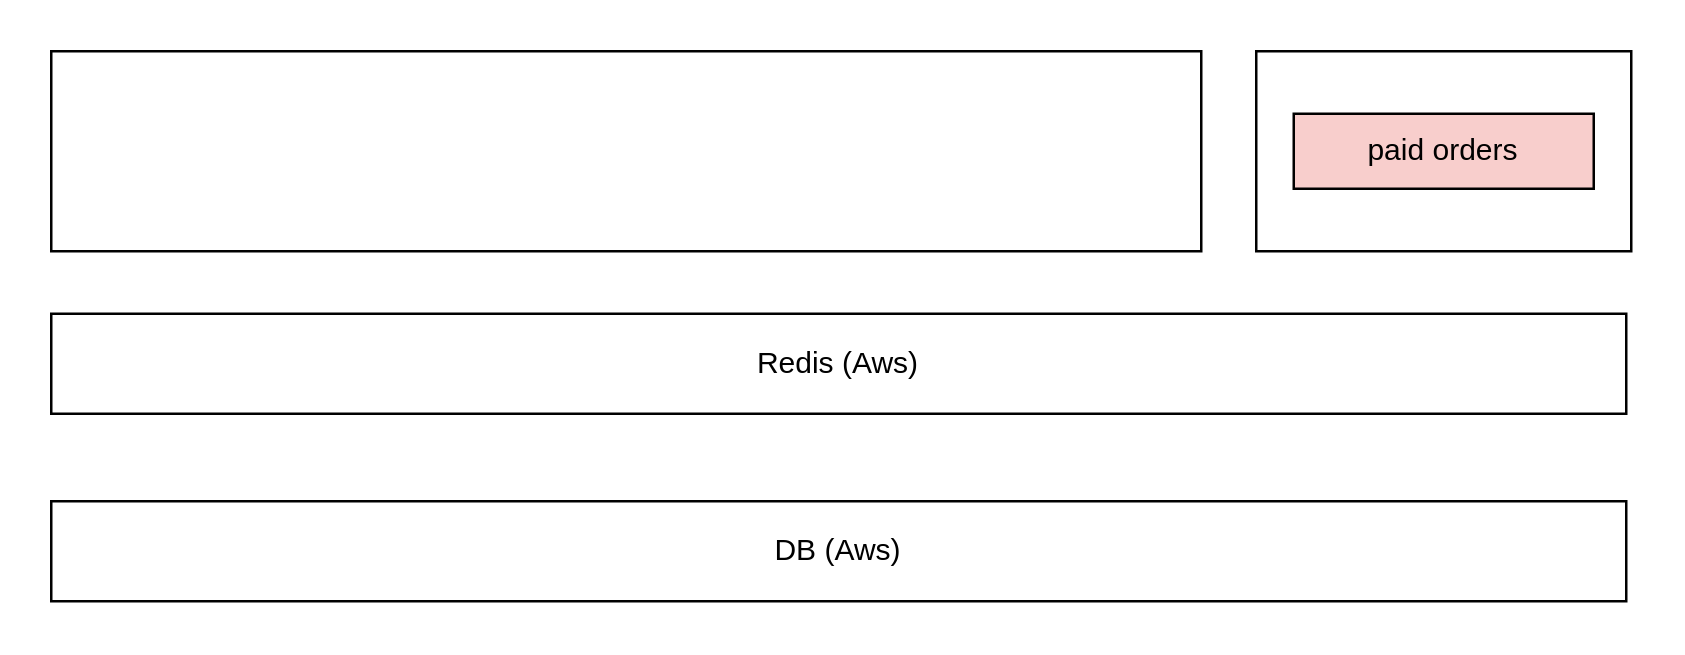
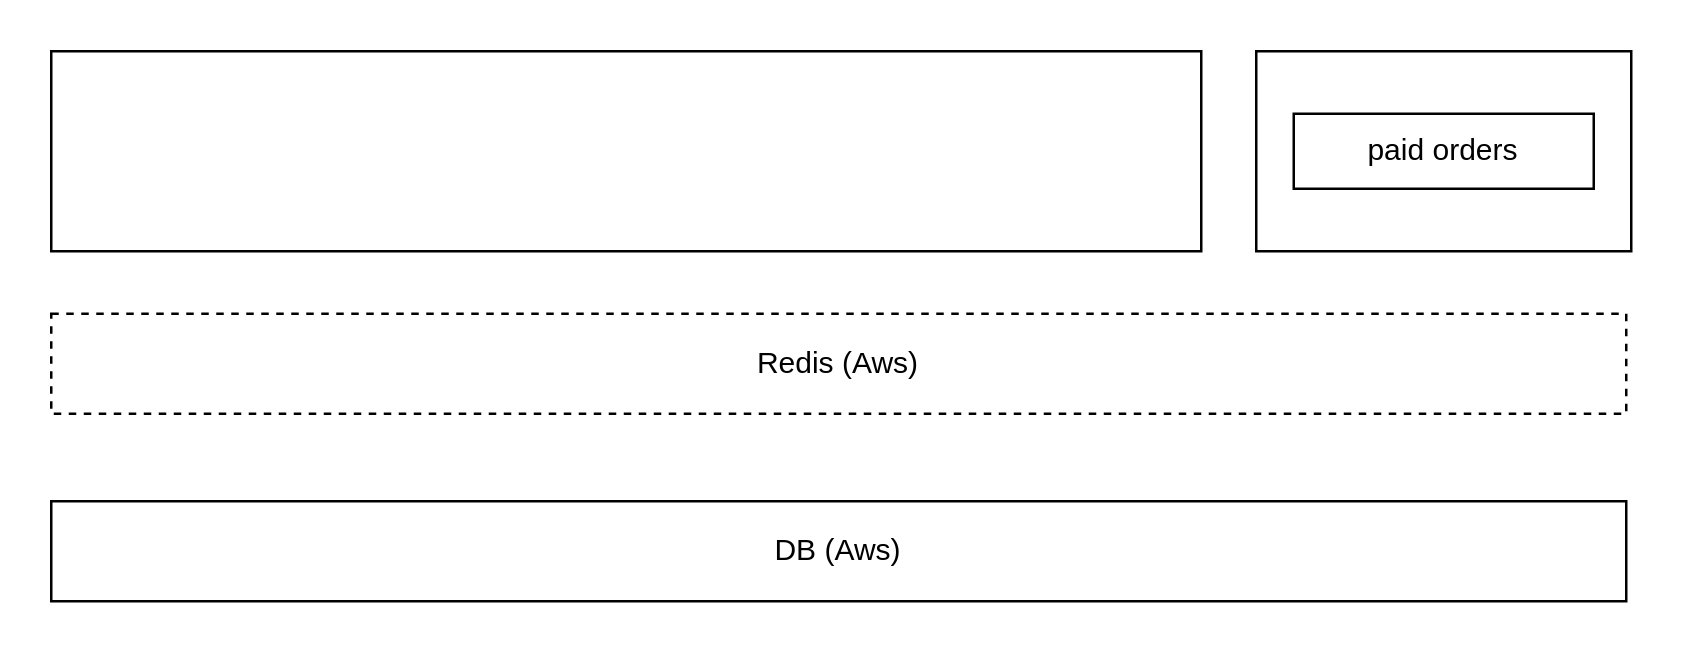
node "paid orders": fillcolor #f8cecc -> #ffffff
node "Redis (Aws)": style solid -> dashed
